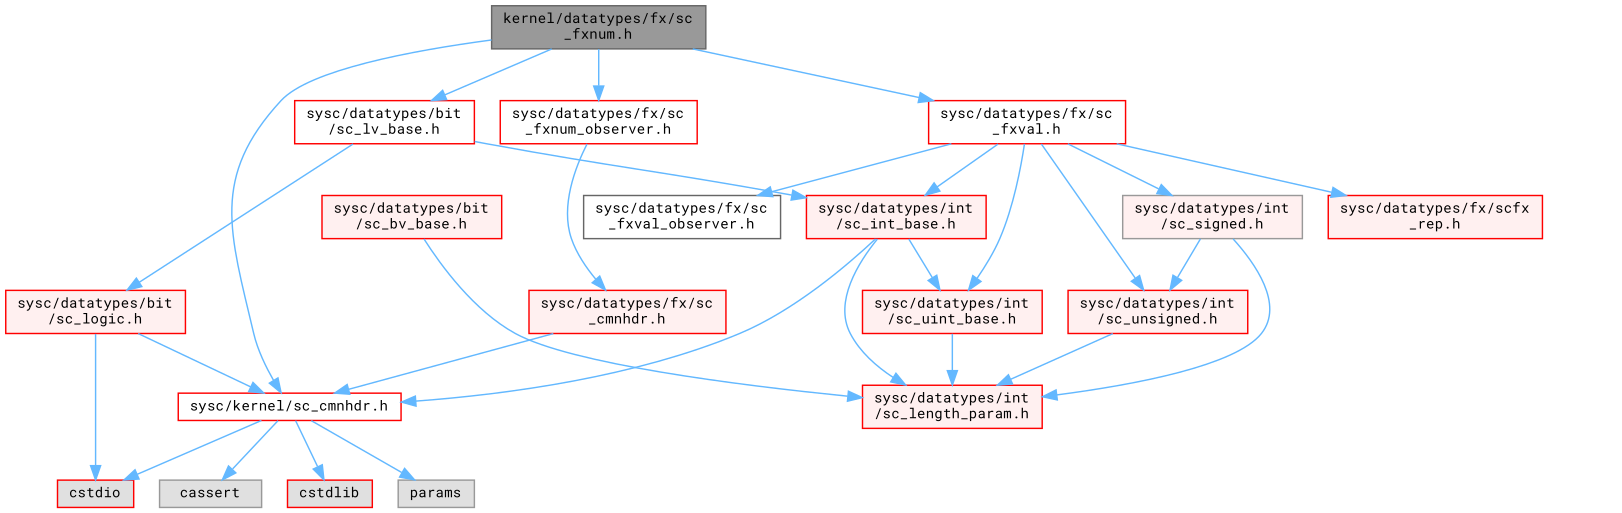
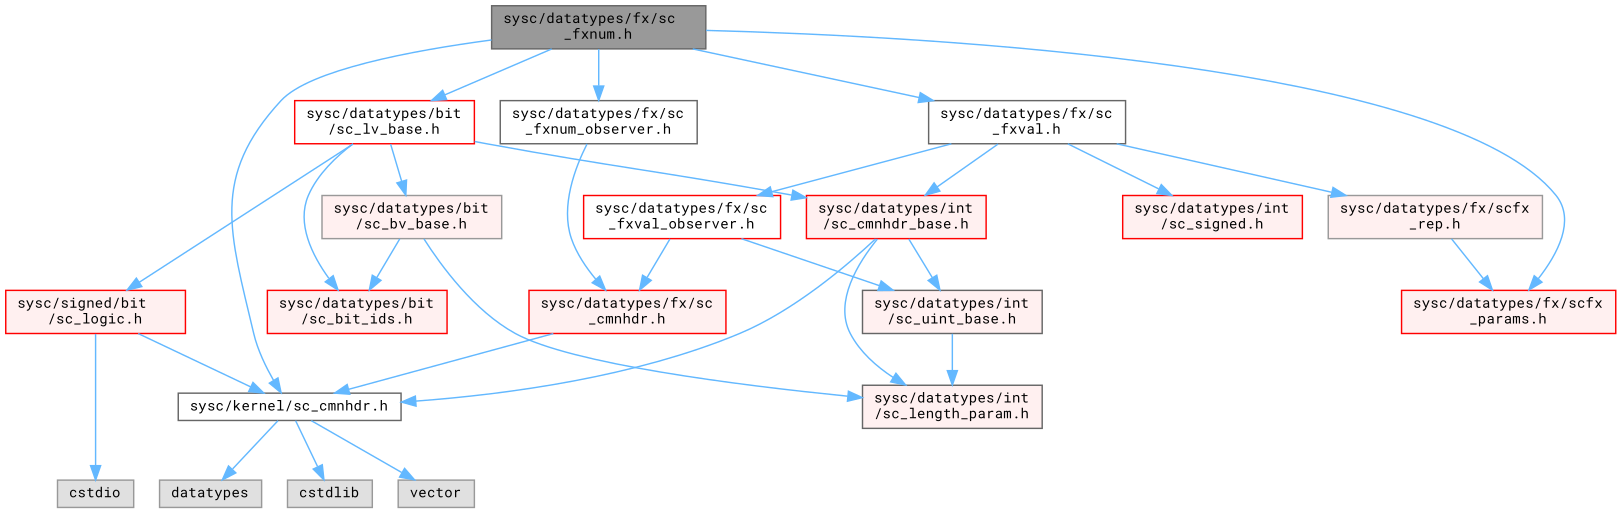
node "kernel/datatypes/fx/sc _fxnum.h": label "kernel/datatypes/fx/sc _fxnum.h" -> "sysc/datatypes/fx/sc _fxnum.h"
node "sysc/datatypes/fx/sc _fxnum_observer.h": color red -> grey40
node "sysc/datatypes/fx/sc _fxval.h": color red -> grey40
edge "sysc/datatypes/bit /sc_lv_base.h" -> "sysc/datatypes/bit /sc_bv_base.h": added
edge "sysc/datatypes/fx/sc _fxval.h" -> "sysc/datatypes/int /sc_uint_base.h": now "sysc/datatypes/fx/sc _fxval_observer.h" -> "sysc/datatypes/int /sc_uint_base.h"
node "sysc/datatypes/bit /sc_bv_base.h": color red -> grey60
node "sysc/datatypes/fx/sc _fxval_observer.h": color grey40 -> red
node "sysc/datatypes/int /sc_int_base.h": label "sysc/datatypes/int /sc_int_base.h" -> "sysc/datatypes/int /sc_cmnhdr_base.h"
node "sysc/datatypes/int /sc_signed.h": color grey60 -> red
node "sysc/datatypes/fx/scfx _rep.h": color red -> grey60
edge "sysc/datatypes/fx/sc _fxval_observer.h" -> "sysc/datatypes/fx/sc _cmnhdr.h": added
node "sysc/datatypes/bit /sc_logic.h": label "sysc/datatypes/bit /sc_logic.h" -> "sysc/signed/bit /sc_logic.h"
node "sysc/datatypes/bit /sc_bit_ids.h": added
node "sysc/datatypes/int /sc_uint_base.h": color red -> grey40
node "sysc/datatypes/int /sc_unsigned.h": removed
node "sysc/datatypes/fx/scfx _params.h": added
edge "sysc/datatypes/int /sc_signed.h" -> "sysc/datatypes/int /sc_length_param.h": removed
node "sysc/kernel/sc_cmnhdr.h": color red -> grey40
node "sysc/datatypes/int /sc_length_param.h": color red -> grey40
edge "sysc/kernel/sc_cmnhdr.h" -> "cstdio": removed
node "cstdio": color red -> grey60
node "cassert": label "cassert" -> "datatypes"
node "cstdlib": color red -> grey60
node "params": label "params" -> "vector"
